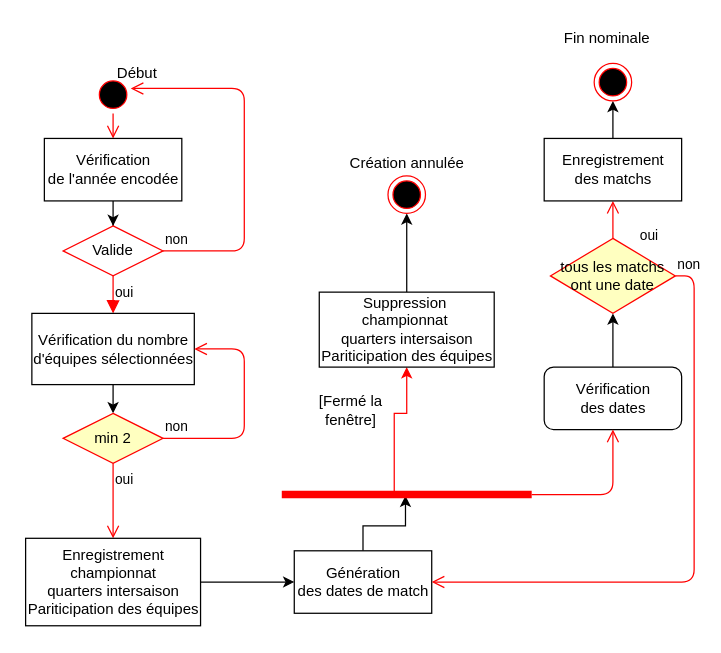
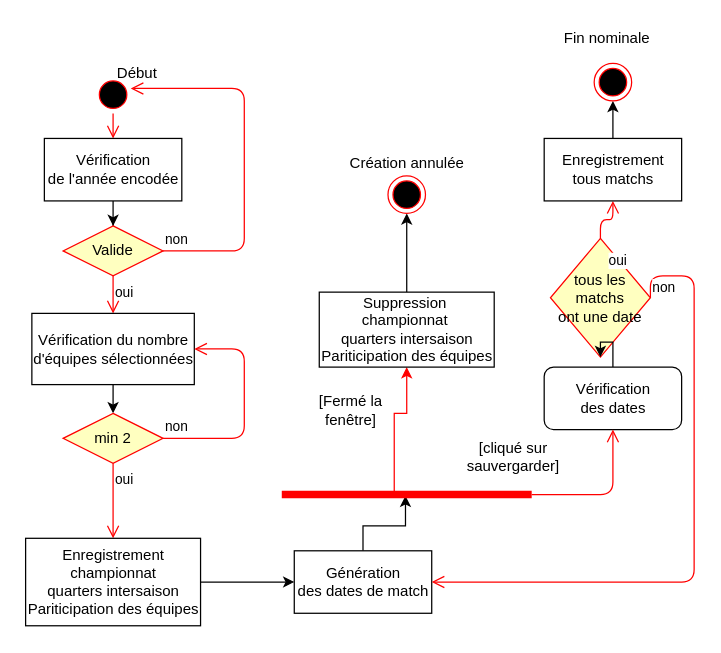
node "Enregistrement des matchs": label "Enregistrement des matchs" -> "Enregistrement tous matchs"
node "Valide": fillcolor #ffffff -> #ffffc0
node "tous les matchs ont une date": size 125x75 -> 100x119
edge "Valide" -> "Vérification du nombre d'équipes sélectionnées": arrowhead block -> open
node "[cliqué sur sauvergarder]": added
